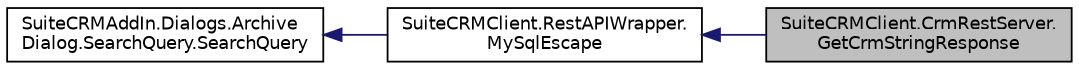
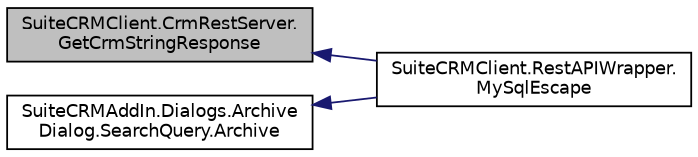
node "SuiteCRMAddIn.Dialogs.Archive Dialog.SearchQuery.SearchQuery": label "SuiteCRMAddIn.Dialogs.Archive Dialog.SearchQuery.SearchQuery" -> "SuiteCRMAddIn.Dialogs.Archive Dialog.SearchQuery.Archive"
edge "SuiteCRMClient.CrmRestServer. GetCrmStringResponse" -> "SuiteCRMClient.RestAPIWrapper. MySqlEscape": reversed
